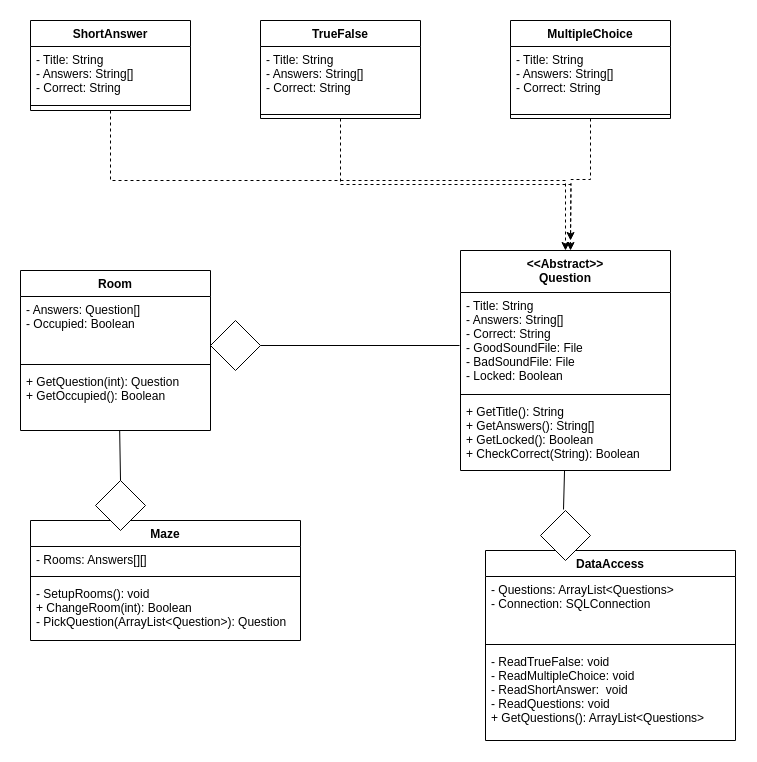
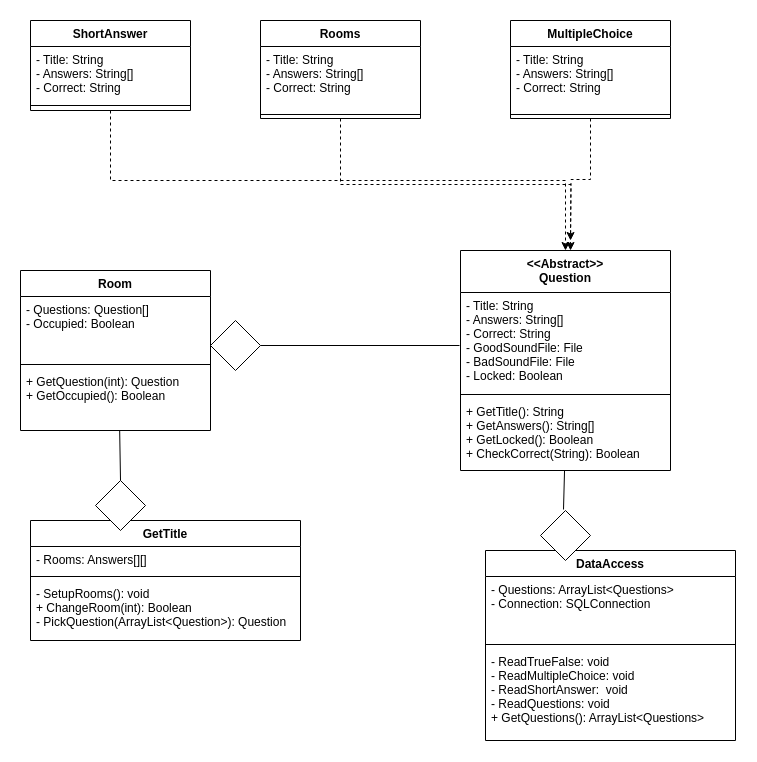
node "TrueFalse": label "TrueFalse" -> "Rooms"
node "- Answers: Question[] - Occupied: Boolean": label "- Answers: Question[] - Occupied: Boolean" -> "- Questions: Question[] - Occupied: Boolean"
node "Maze": label "Maze" -> "GetTitle"
